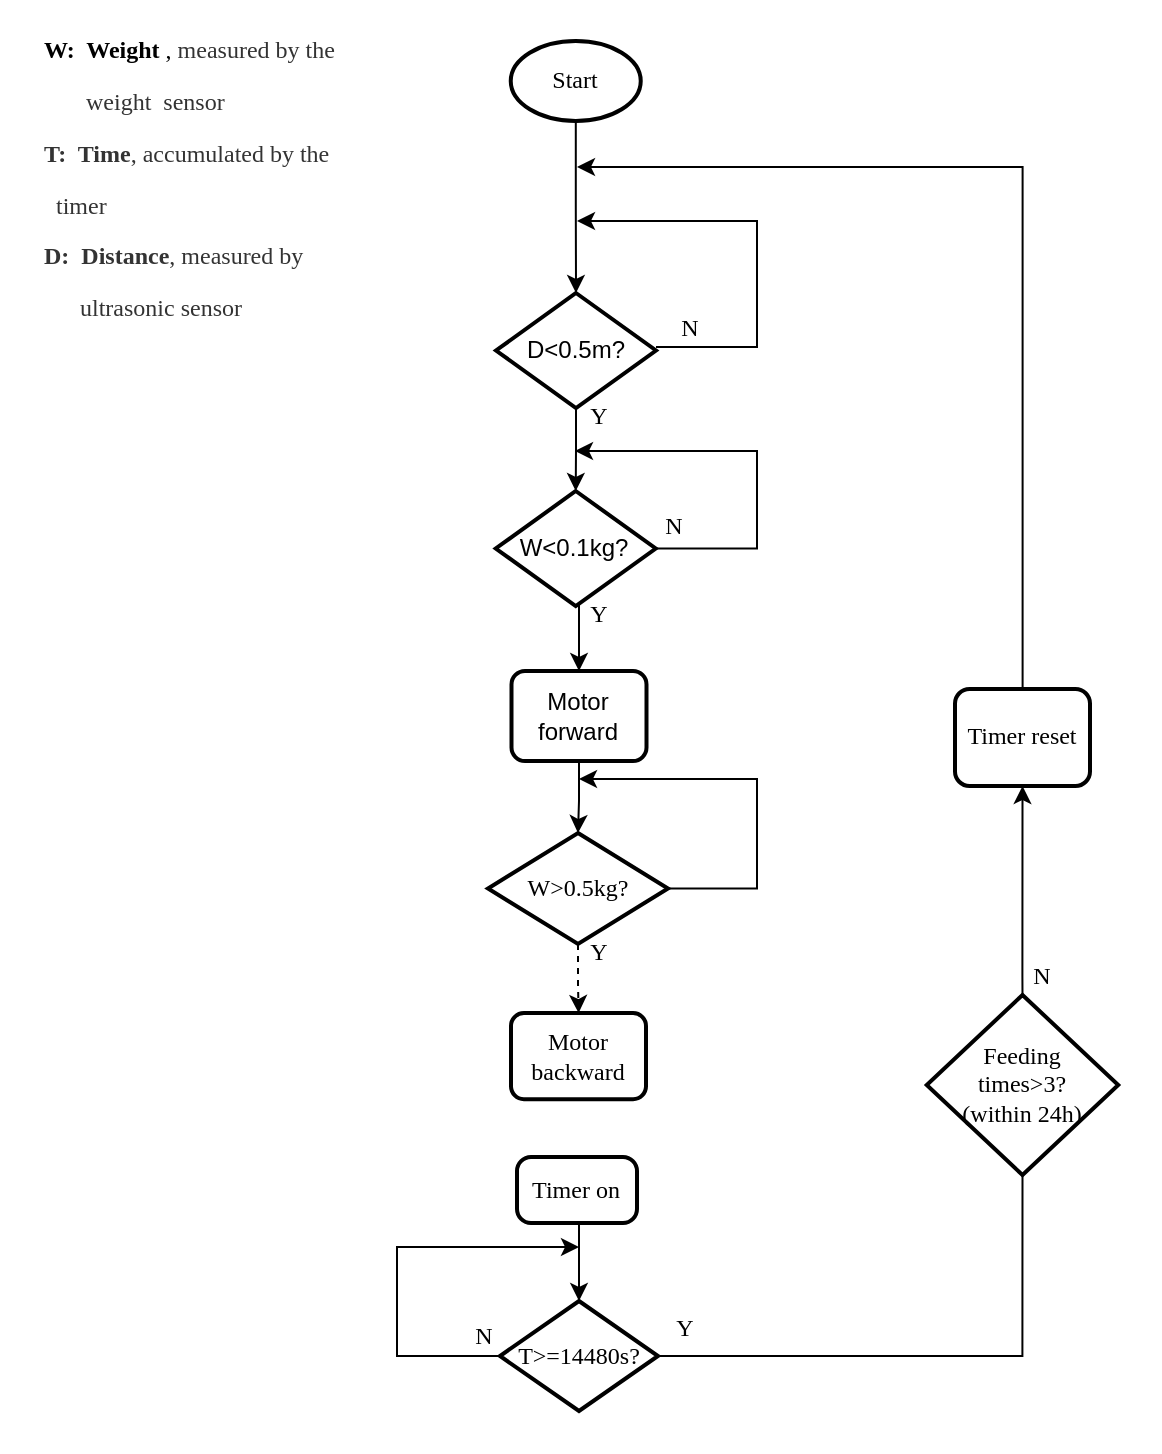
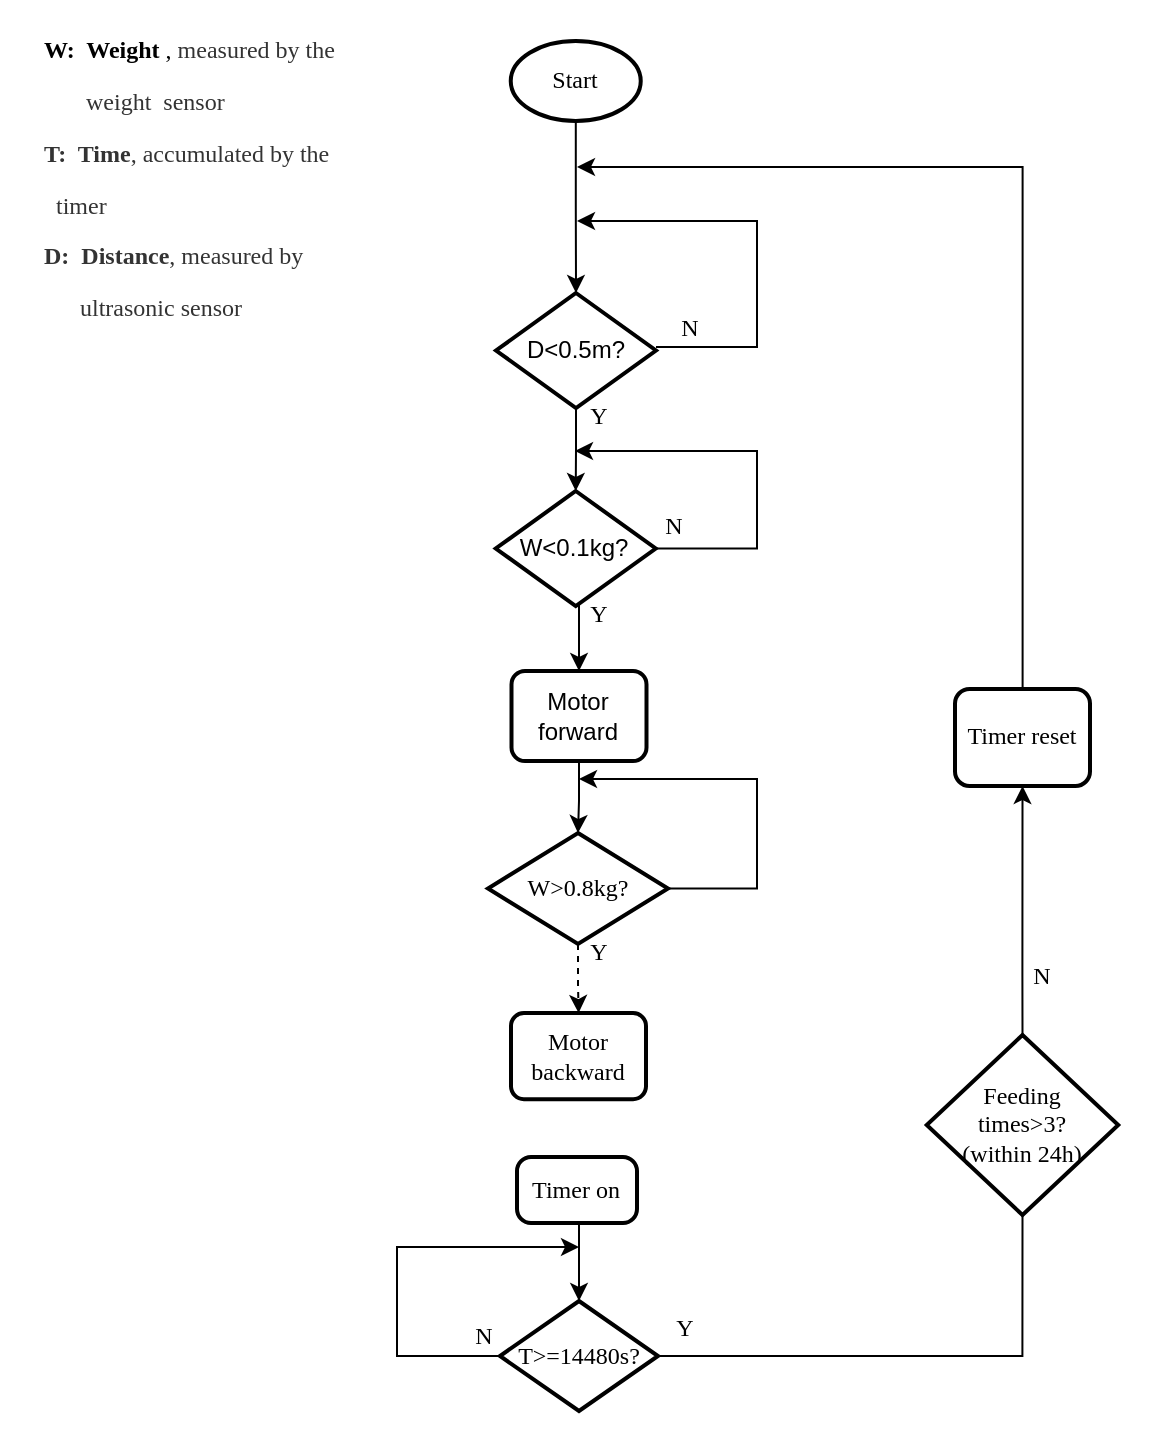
node "W>0.5kg?": label "W>0.5kg?" -> "W>0.8kg?"
node "Feeding times>3? (within 24h)": moved (1022, 1085) -> (1022, 1125)
